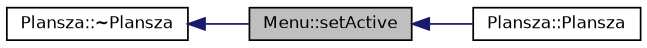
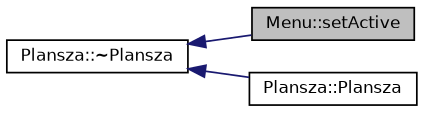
edge "Plansza::Plansza" -> "Menu::setActive": now "Plansza::Plansza" -> "Plansza::~Plansza"
